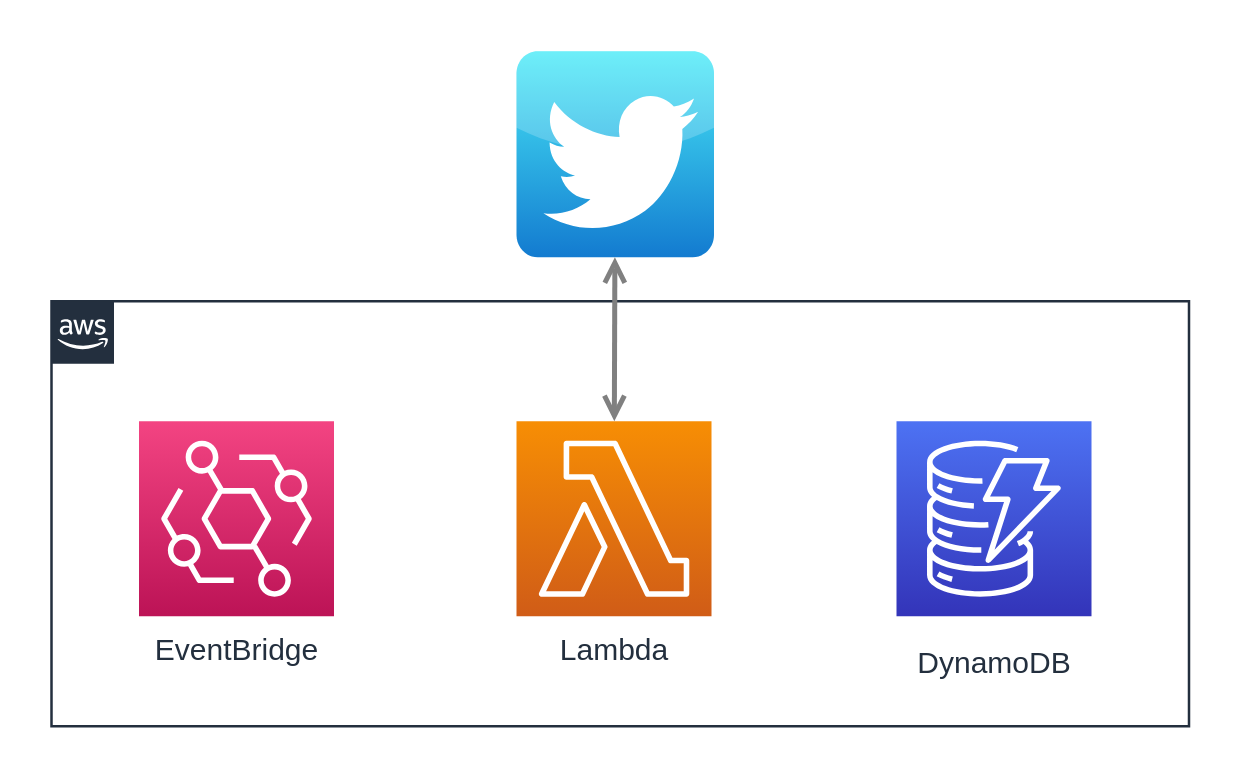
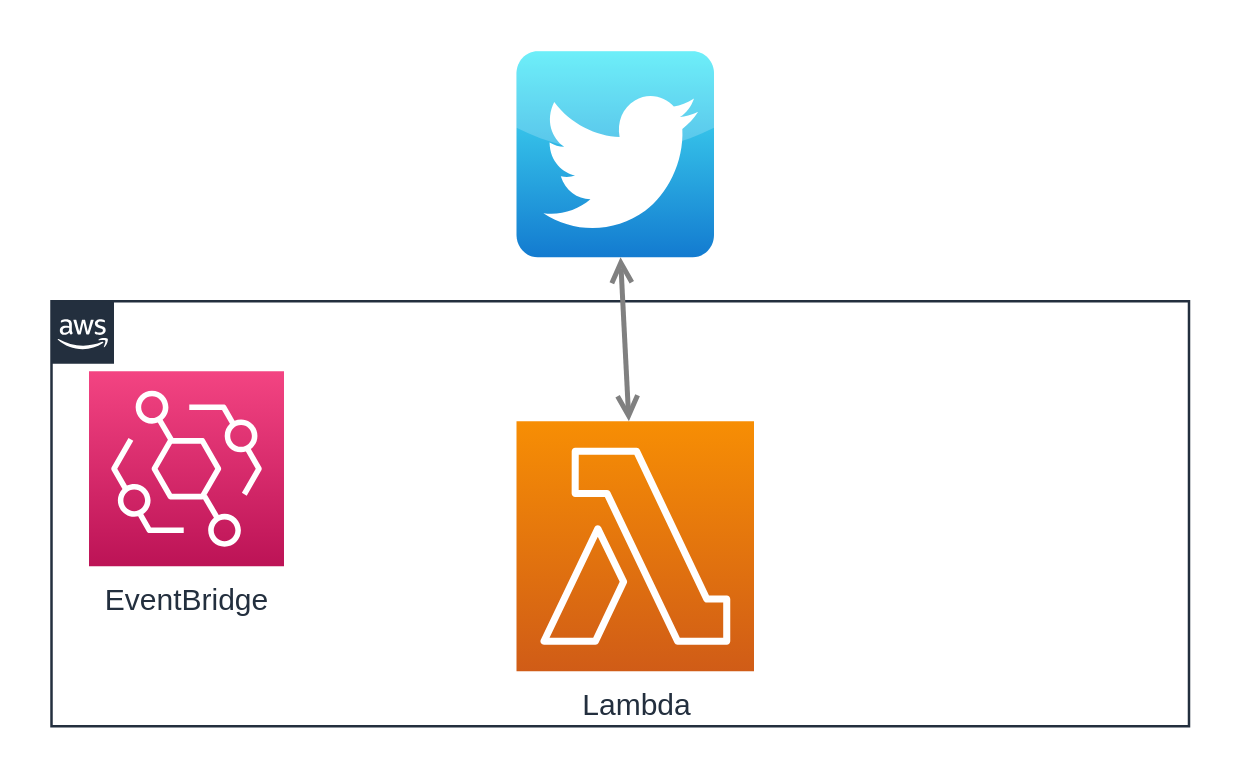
node "EventBridge": moved (236, 519) -> (186, 469)
node "Lambda": size 195x195 -> 238x250
node "DynamoDB": removed
